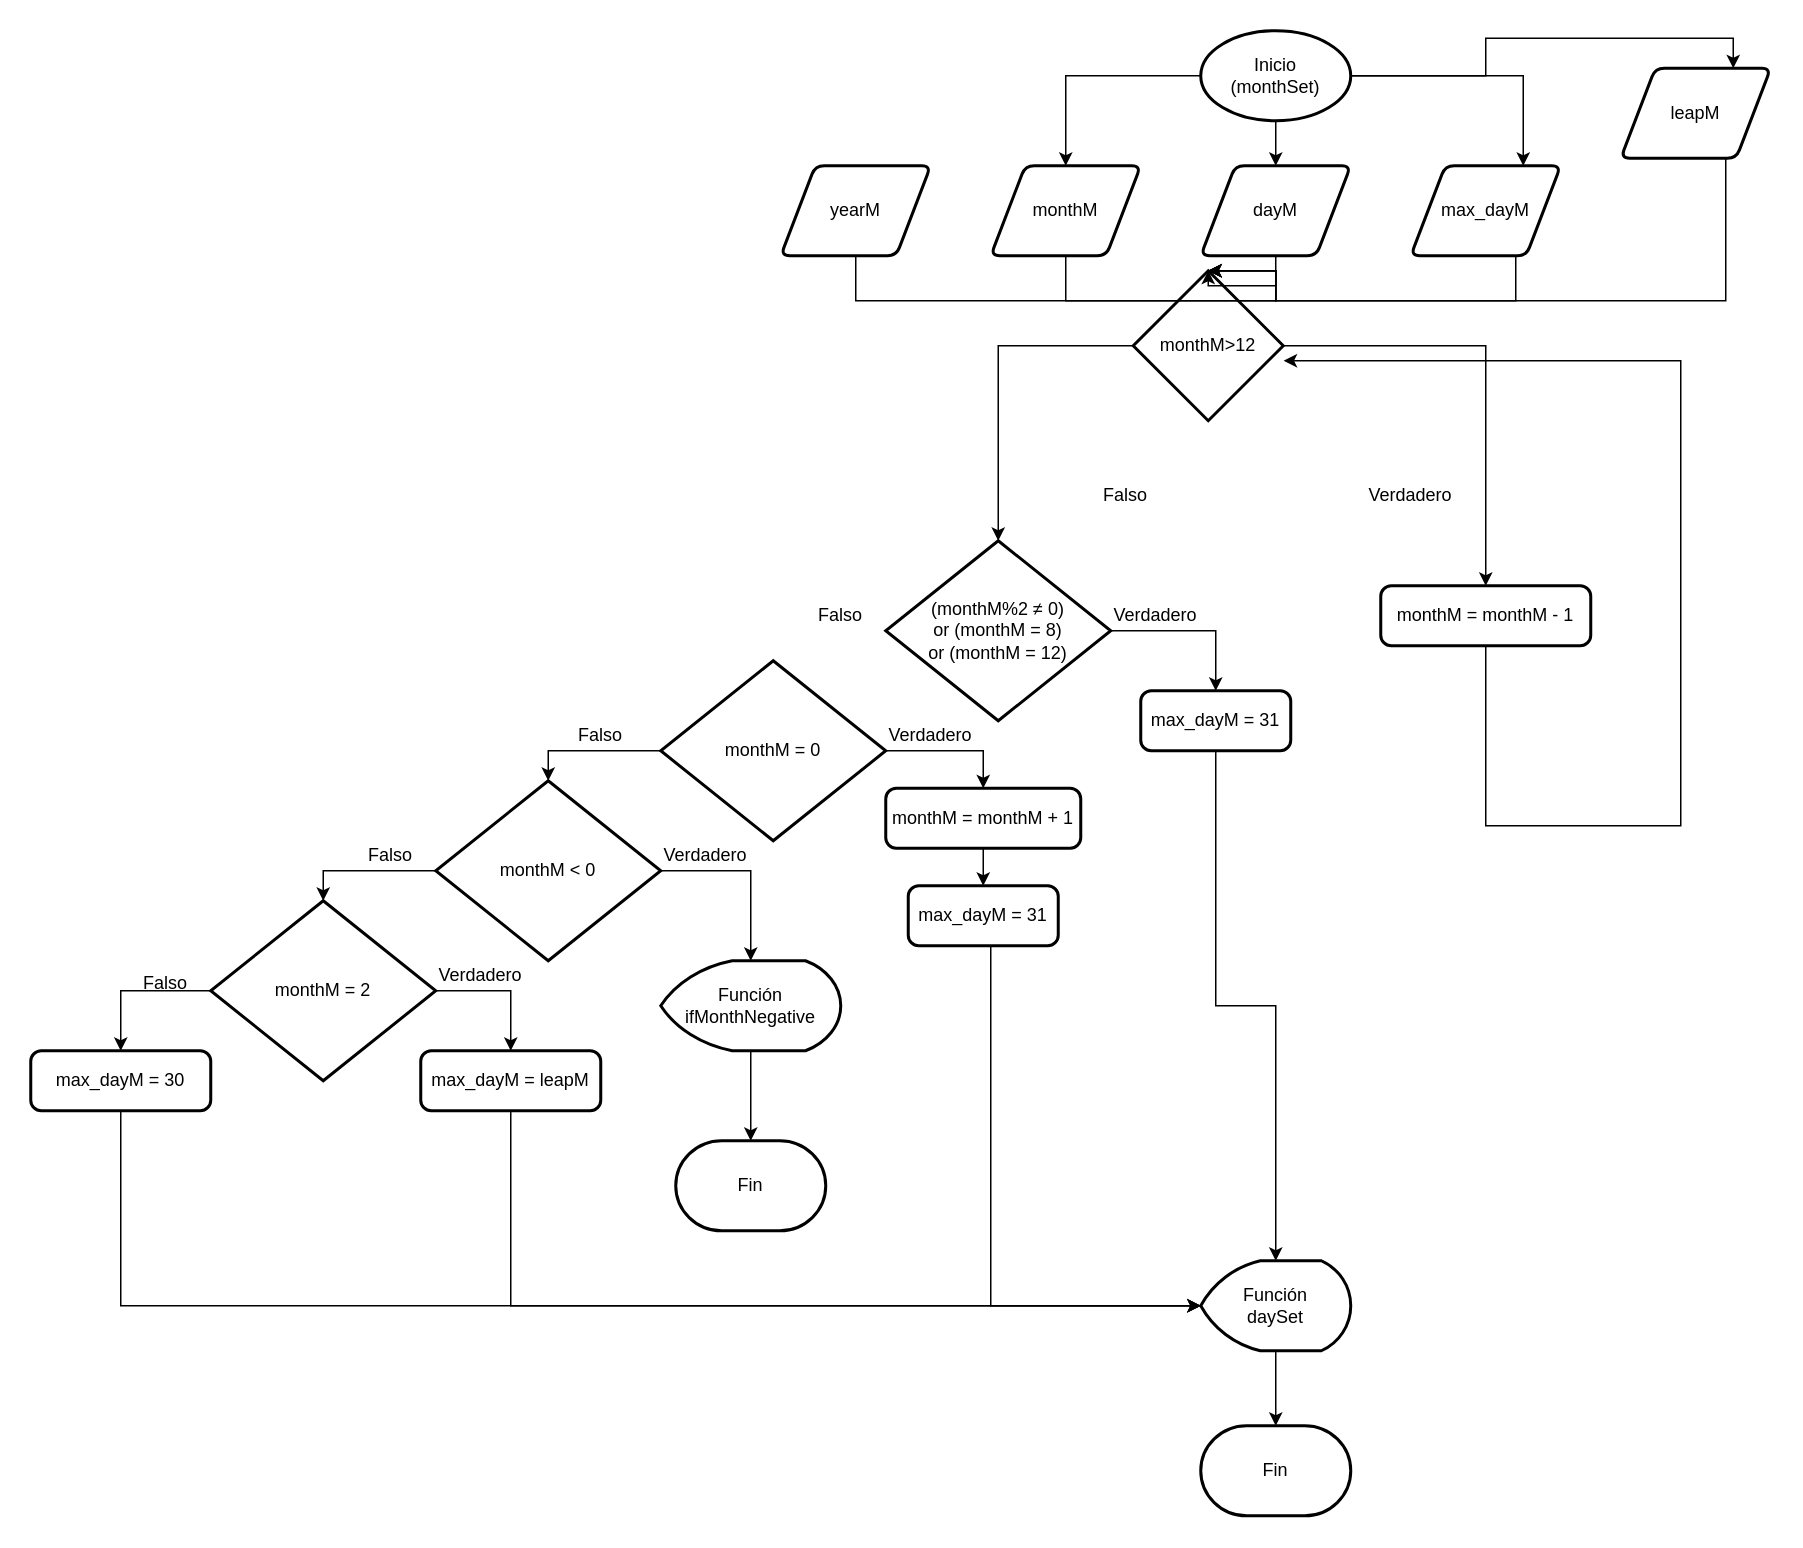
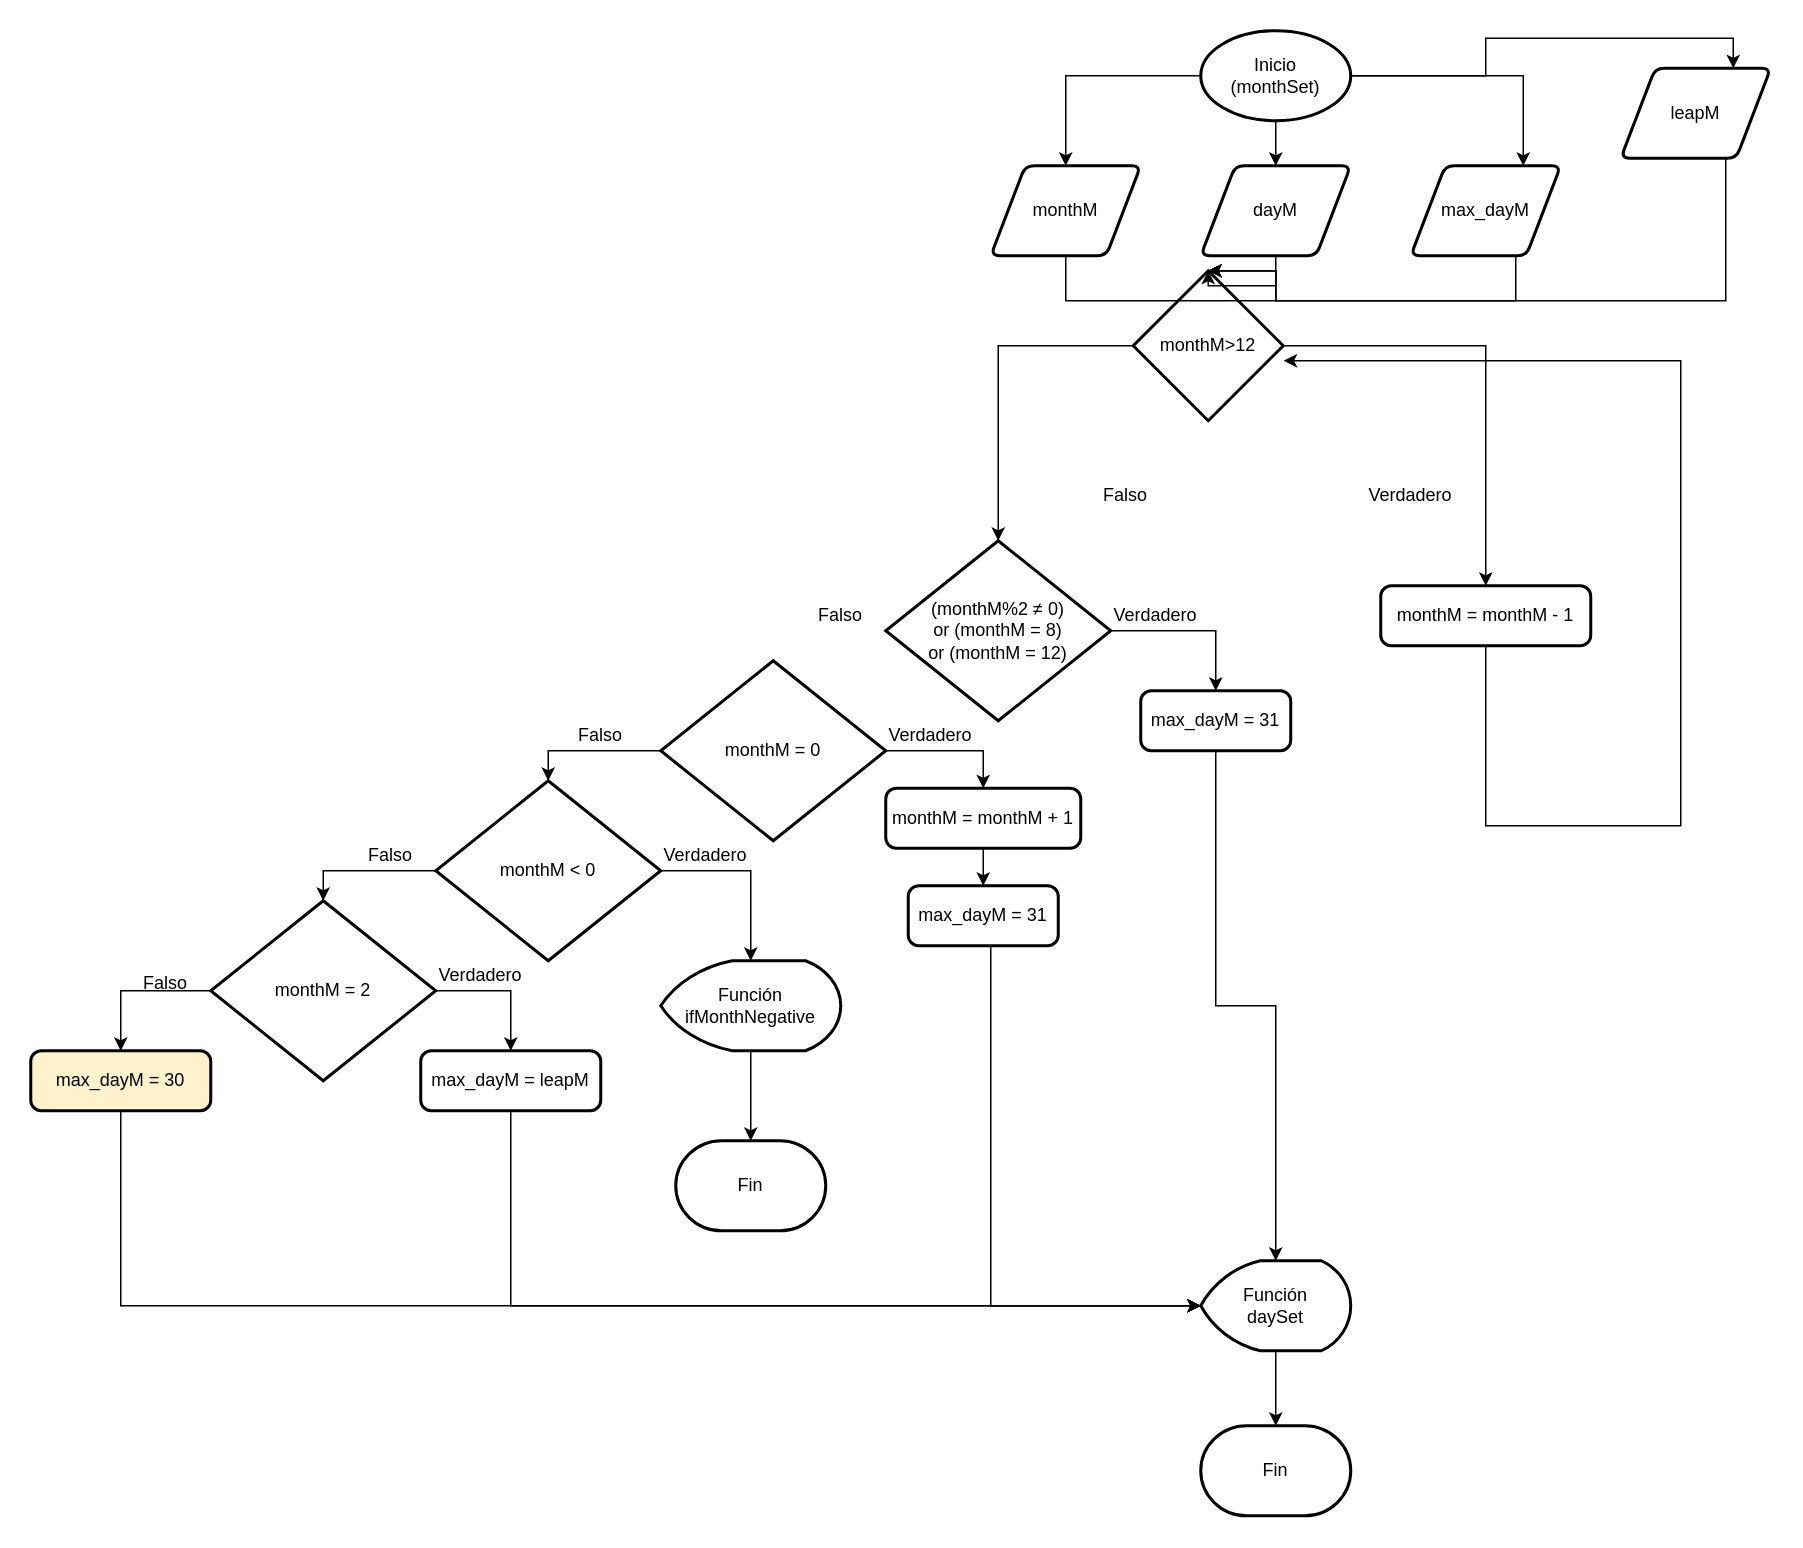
node "yearM": removed
edge "yearM" -> "monthM>12": removed
node "max_dayM = 30": fillcolor #ffffff -> #fff2cc
